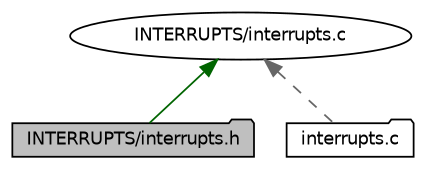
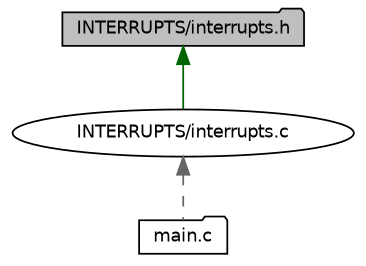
edge "INTERRUPTS/interrupts.h" -> "INTERRUPTS/interrupts.c": reversed
node "interrupts.c": label "interrupts.c" -> "main.c"
